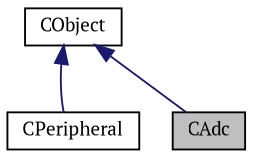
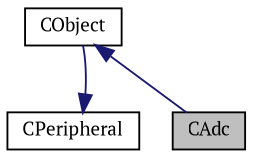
edge "CPeripheral" -> "CObject": reversed
